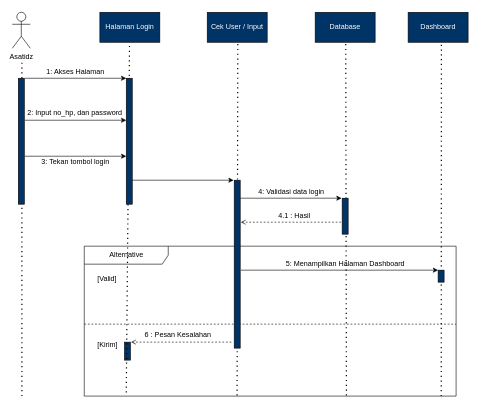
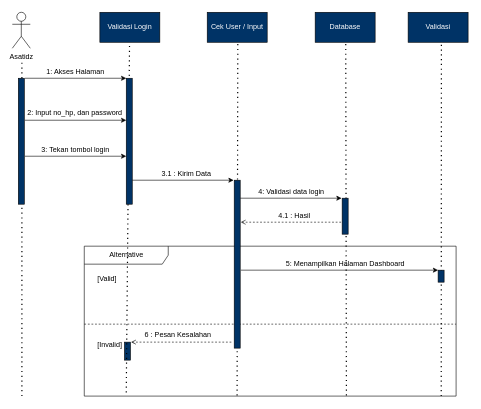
node "Halaman Login": label "Halaman Login" -> "Validasi Login"
node "Dashboard": label "Dashboard" -> "Validasi"
node "3: Tekan tombol login": moved (75, 162) -> (75, 150)
node "3.1 : Kirim Data": added
node "[Kirim]": label "[Kirim]" -> "[Invalid]"
